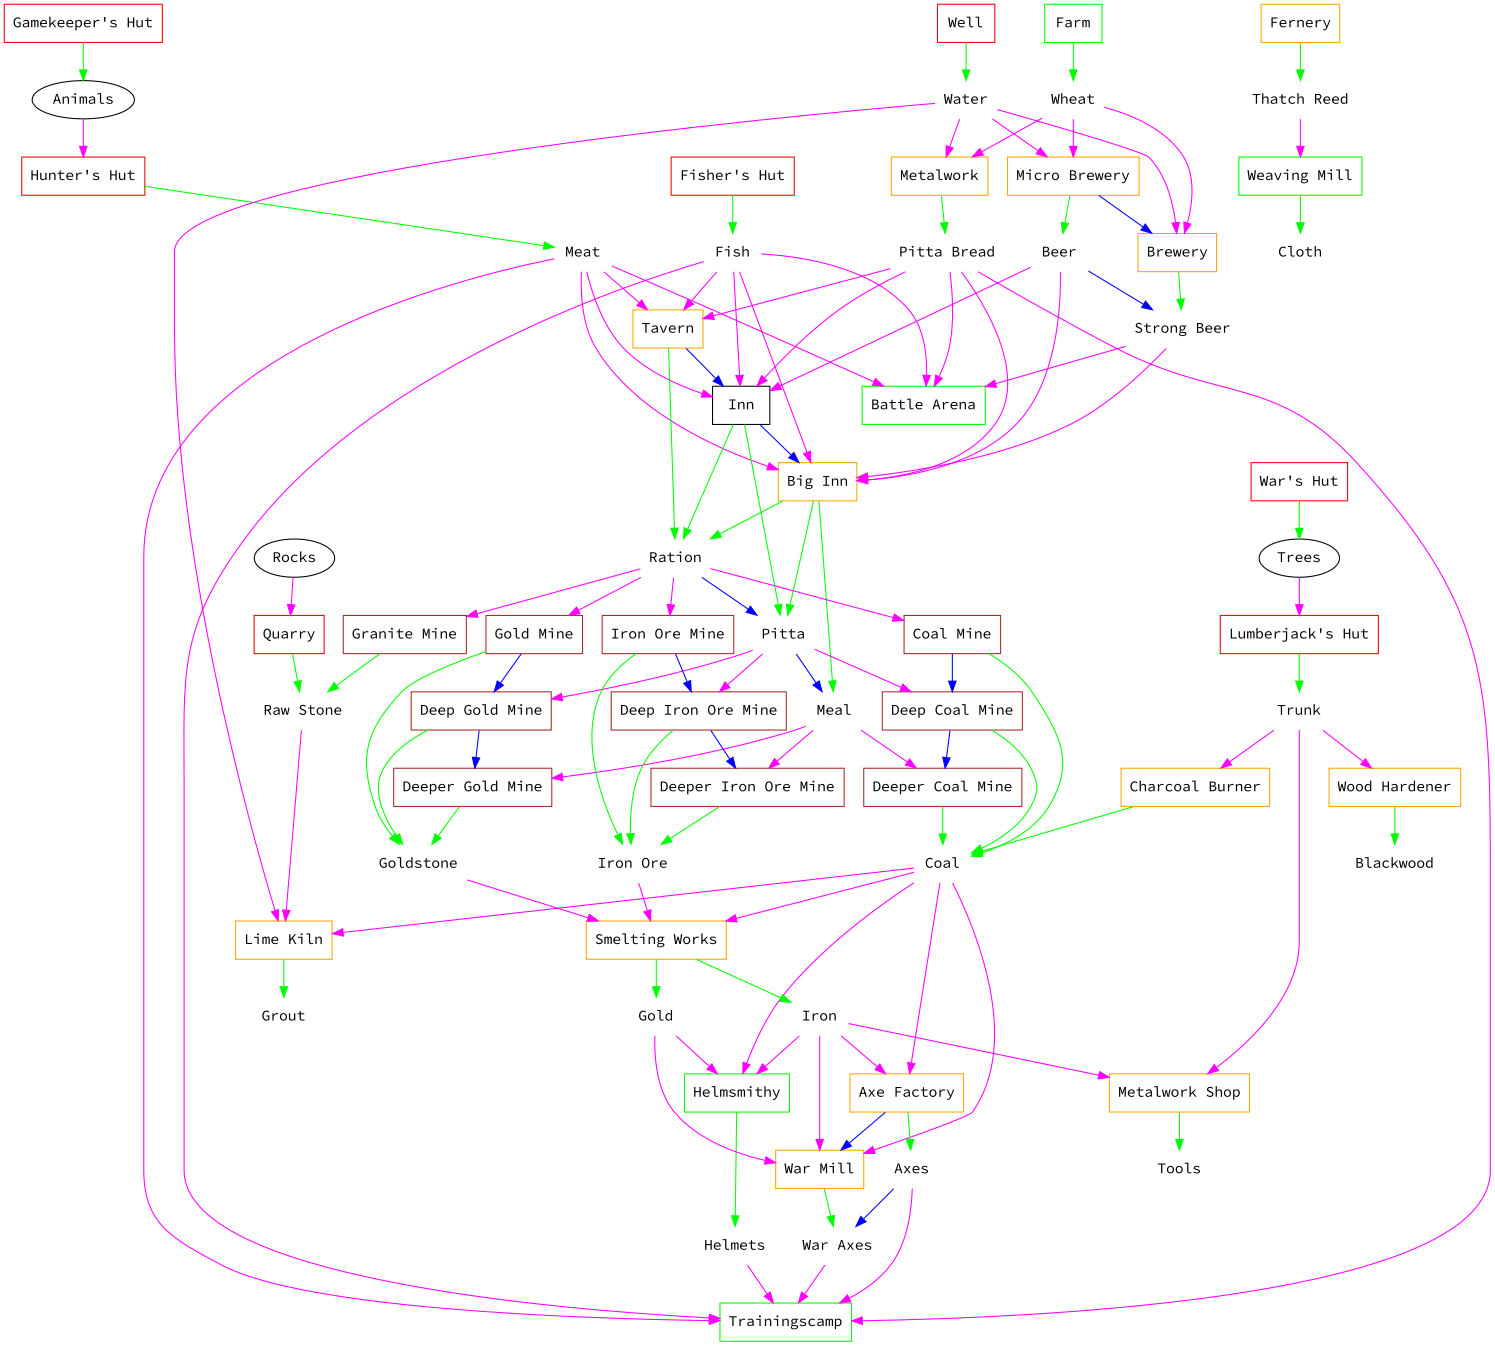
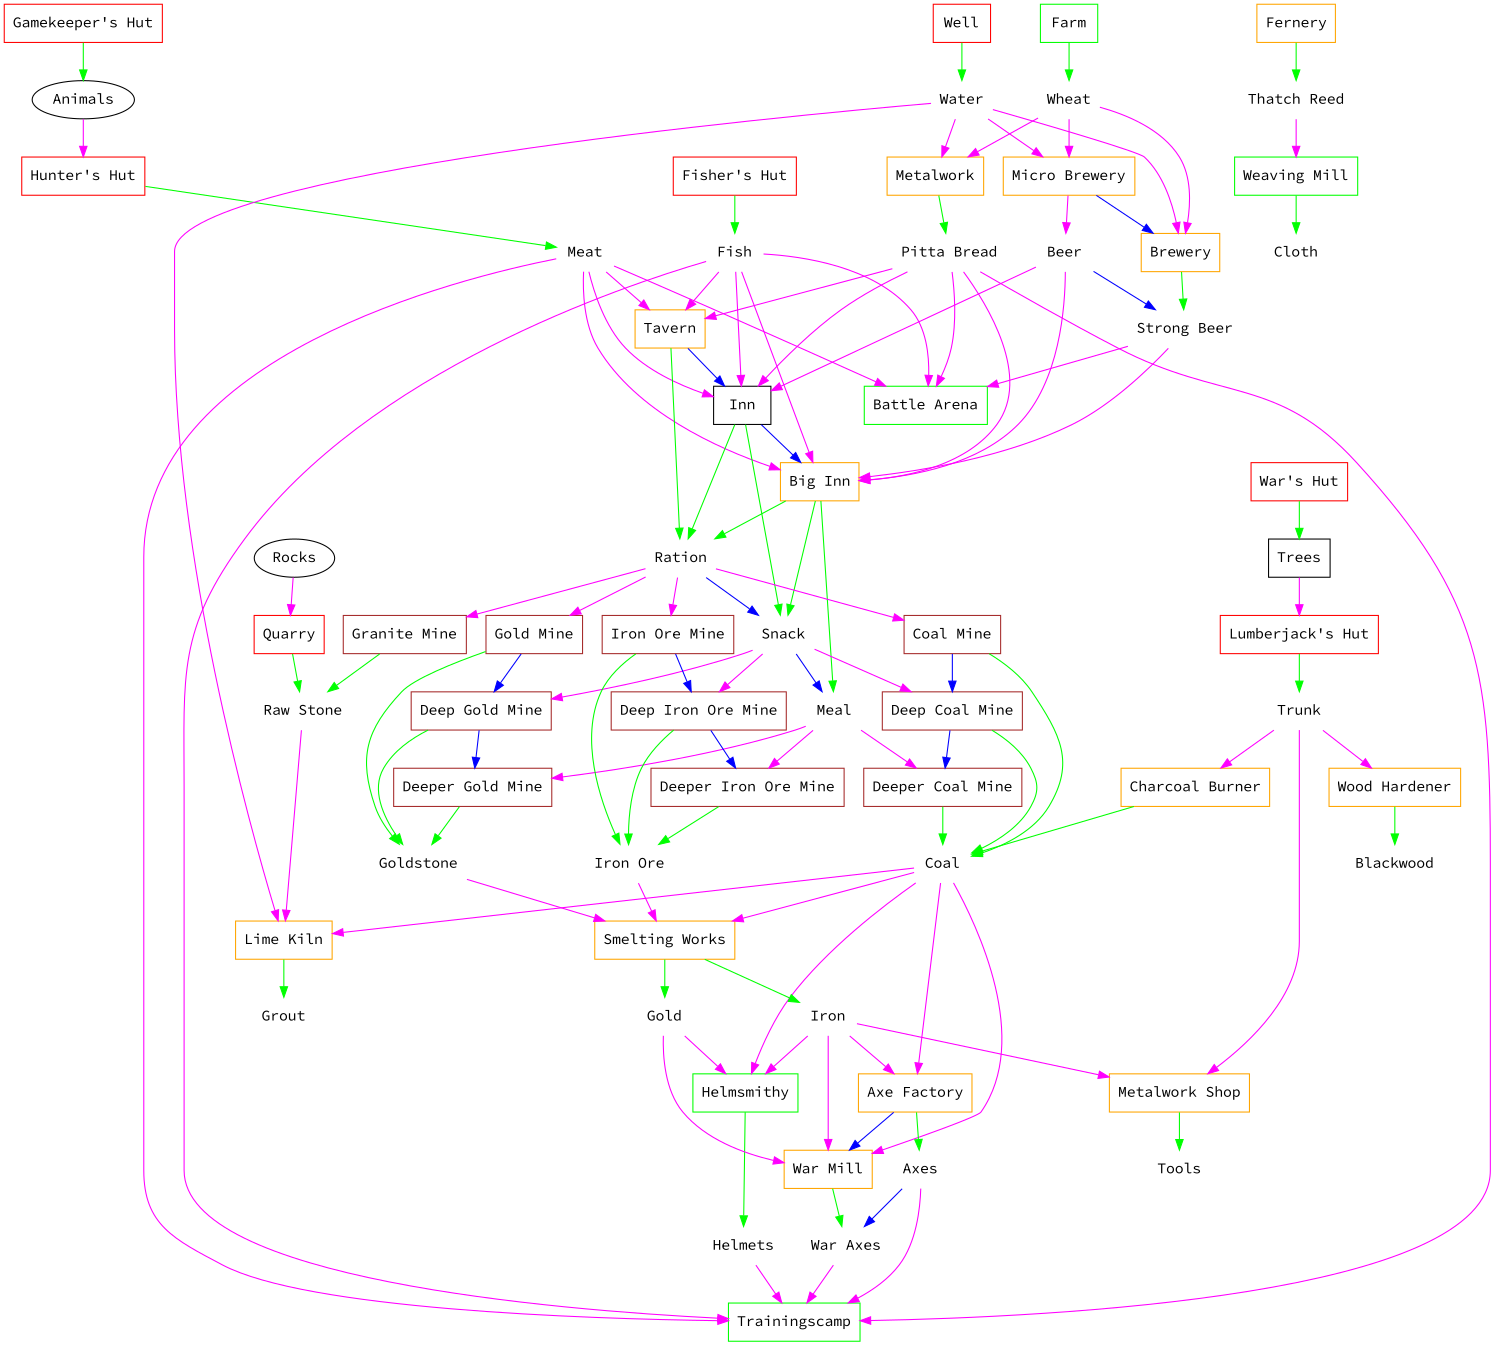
edge "Micro Brewery" -> "Beer": color green -> magenta
node "Trees": shape ellipse -> box
node "Pitta": label "Pitta" -> "Snack"
